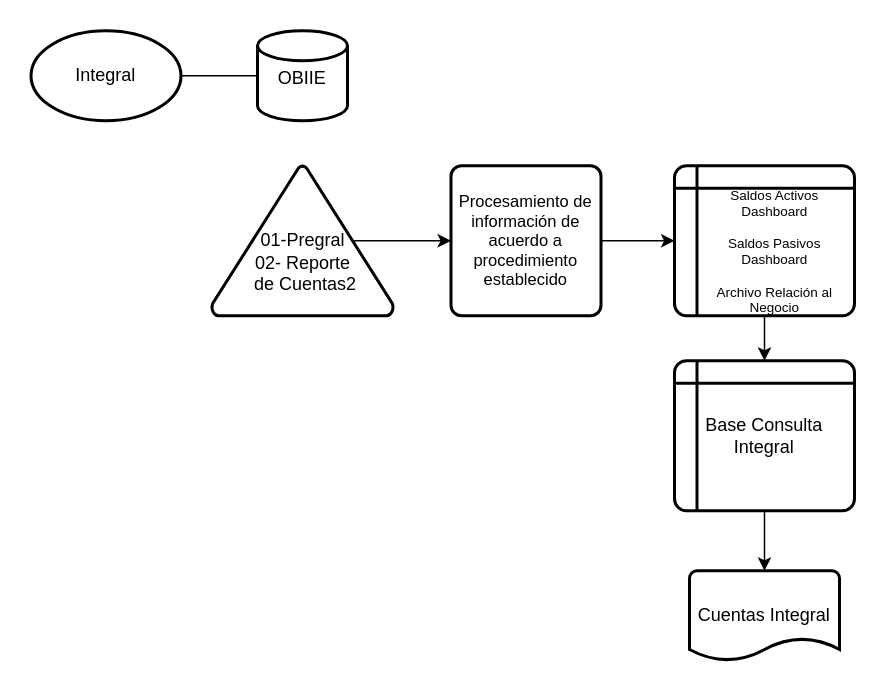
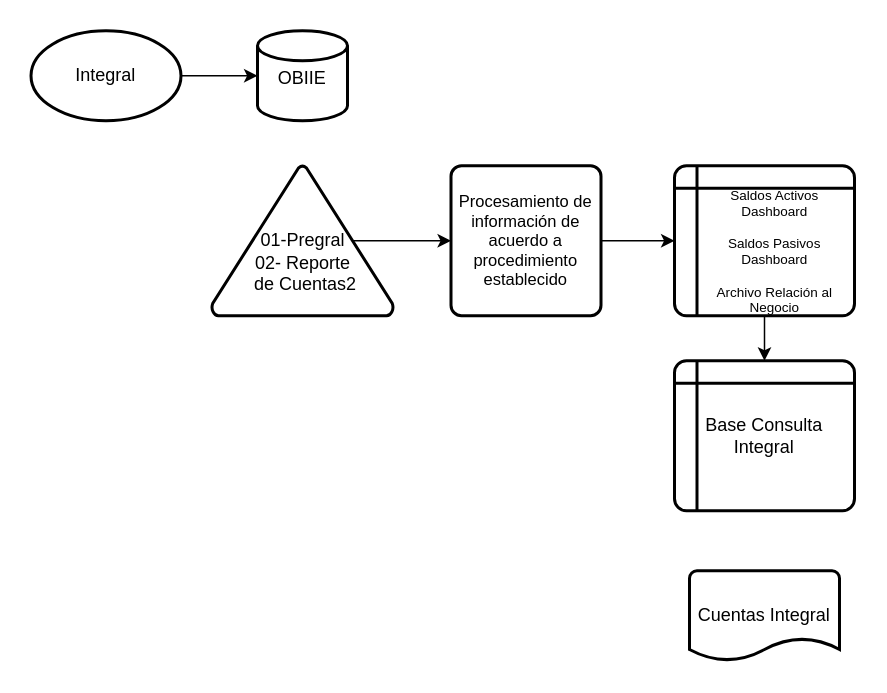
edge "Integral" -- "OBIIE": arrowhead none -> classic
edge "Base Consulta Integral" -> "Cuentas Integral": removed
